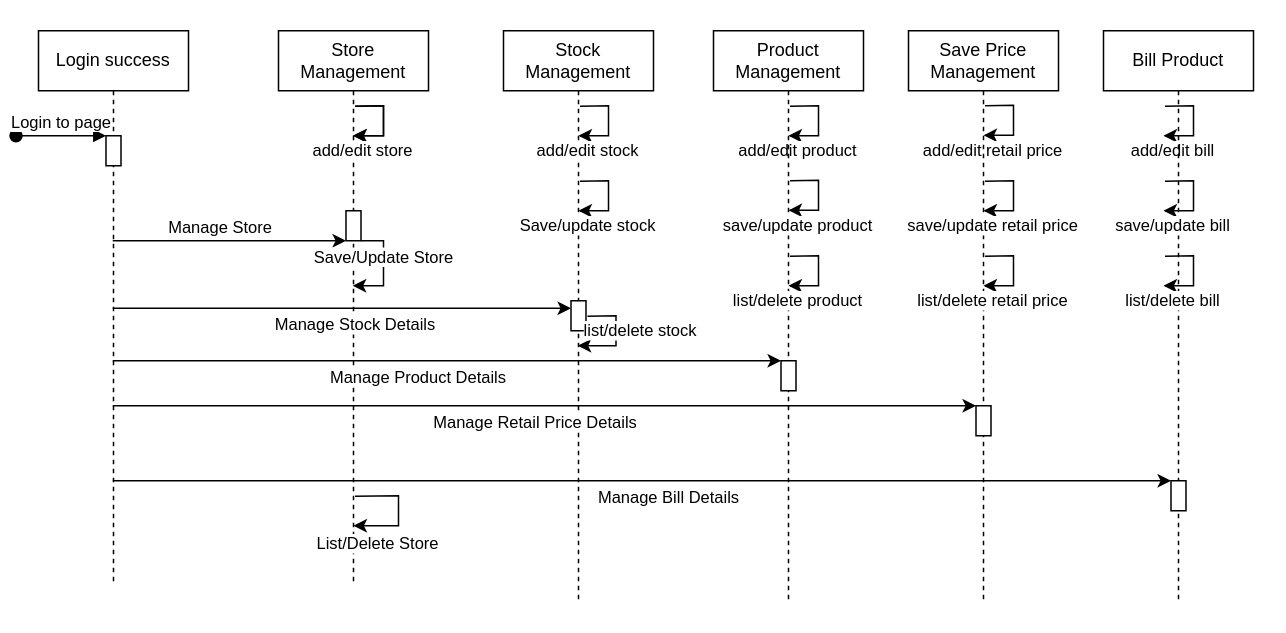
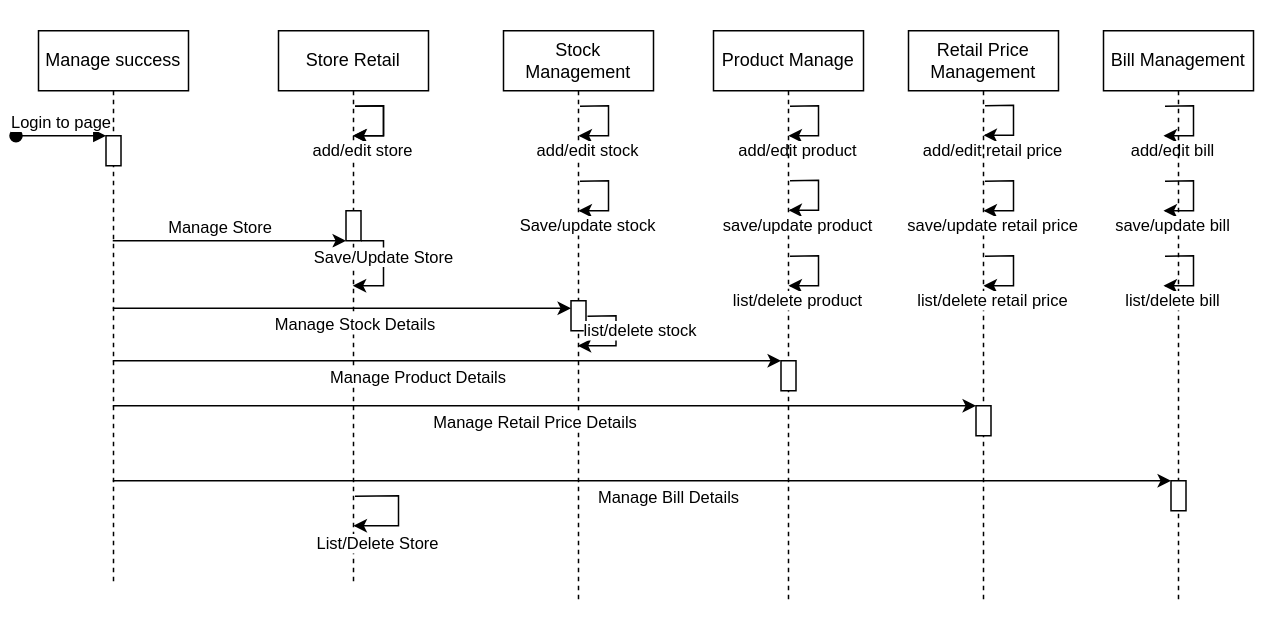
node "Login success": label "Login success" -> "Manage success"
node "Store Management": label "Store Management" -> "Store Retail"
node "Product Management": label "Product Management" -> "Product Manage"
node "Save Price Management": label "Save Price Management" -> "Retail Price Management"
node "Bill Product": label "Bill Product" -> "Bill Management"
